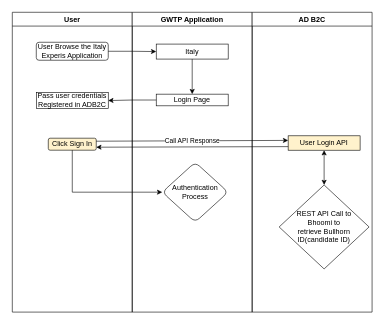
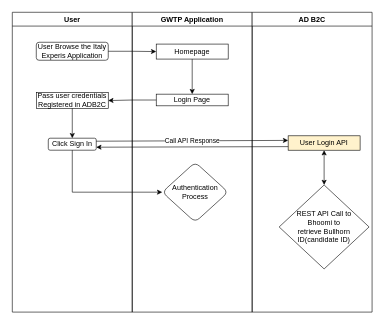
node "Italy": label "Italy" -> "Homepage"
edge "Pass user credentials Registered in ADB2C" -> "Click Sign In": added
node "Click Sign In": fillcolor #fff2cc -> #ffffff
